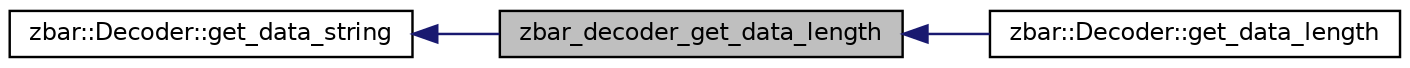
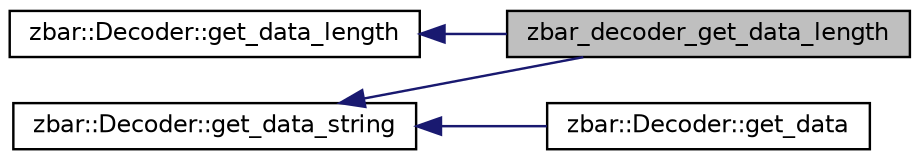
edge "zbar::Decoder::get_data_length" -> "zbar_decoder_get_data_length": reversed
node "zbar::Decoder::get_data": added
